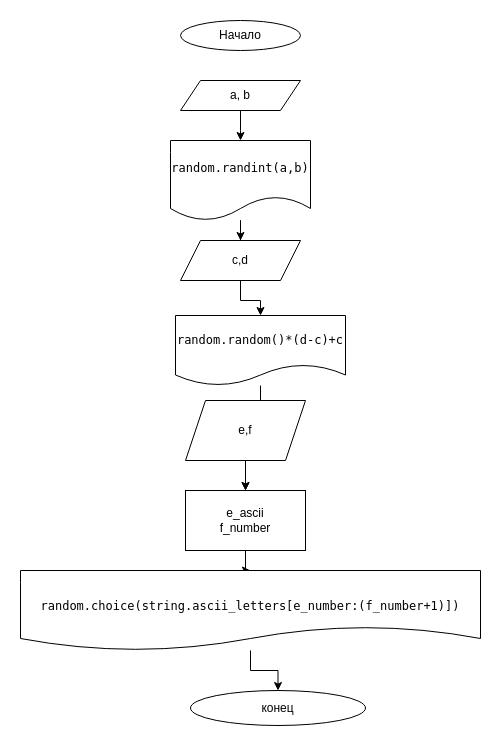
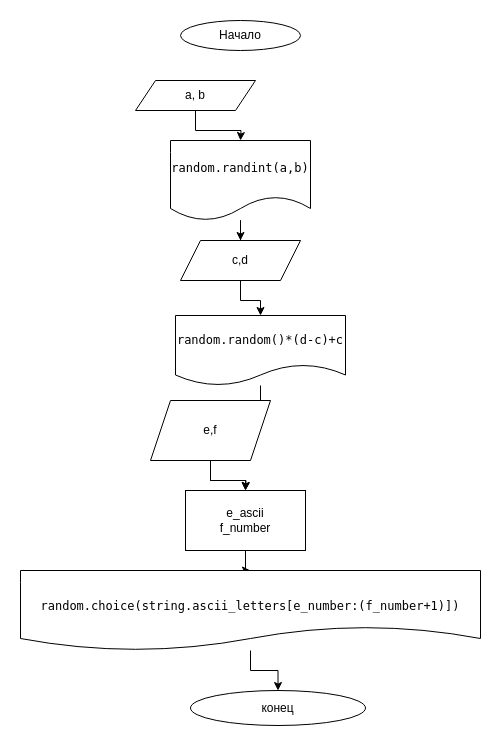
node "a, b": moved (241, 96) -> (196, 96)
node "e,f": moved (246, 431) -> (211, 431)
